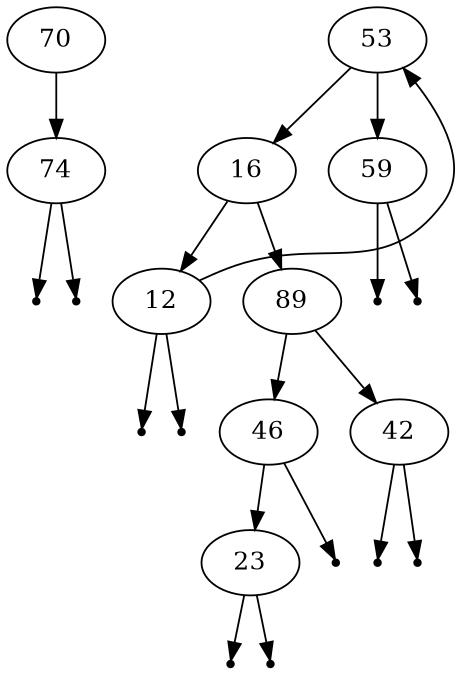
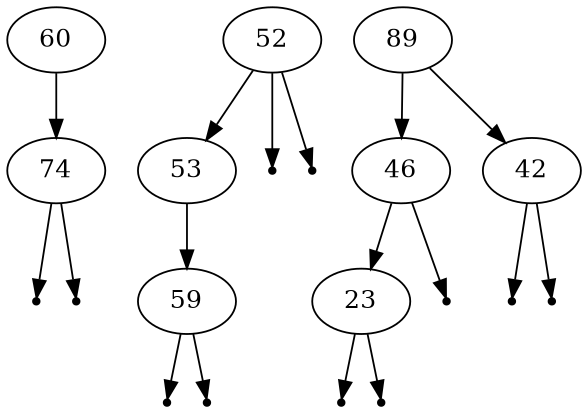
node "70": label "70" -> "60"
node "16": removed
node "12": label "12" -> "52"
